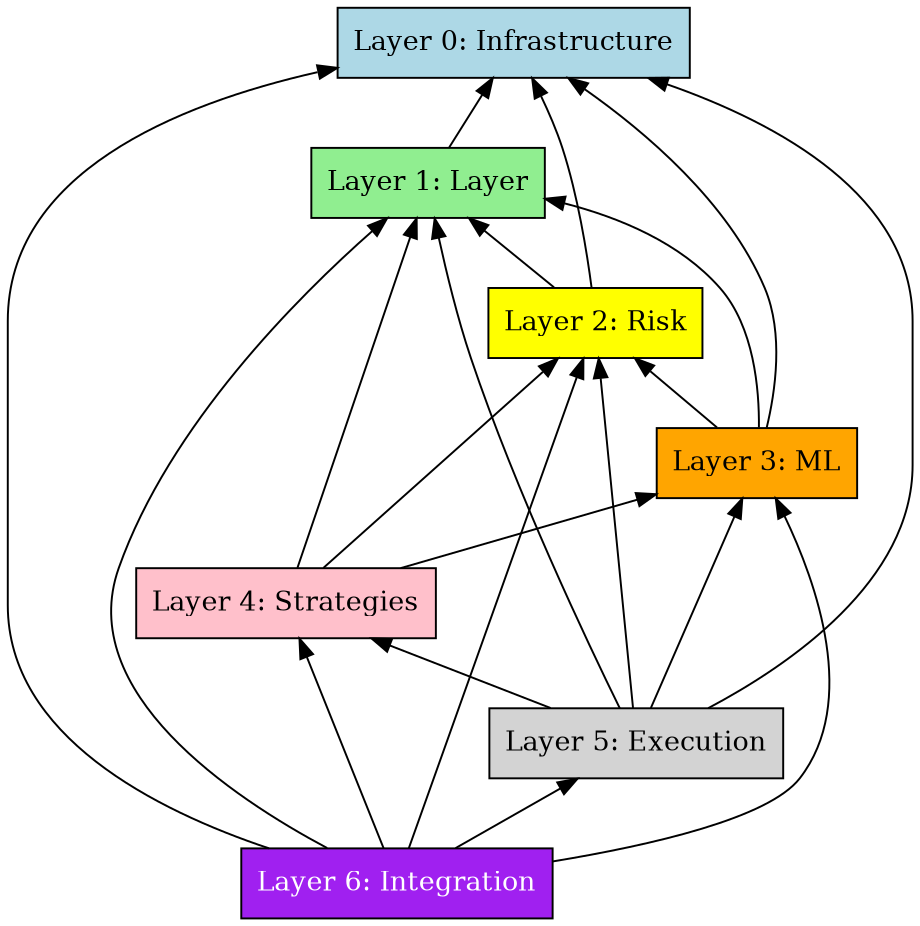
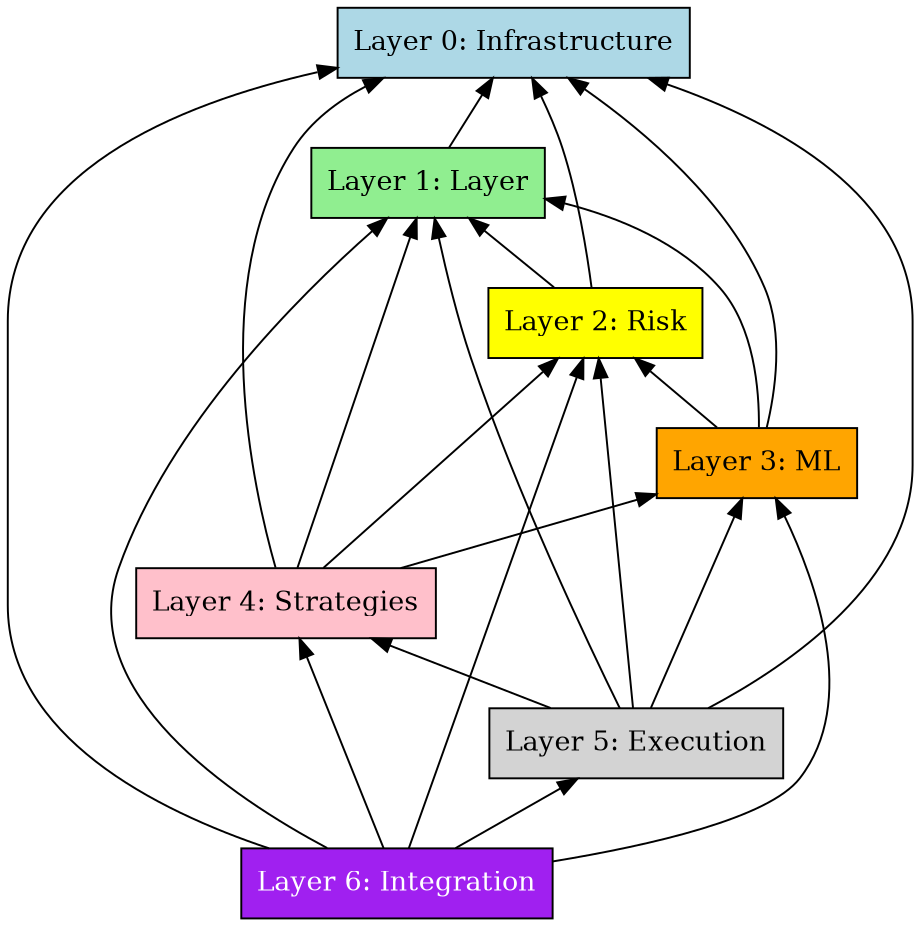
edge "Layer 4: Strategies" -> "Layer 0: Infrastructure": added
